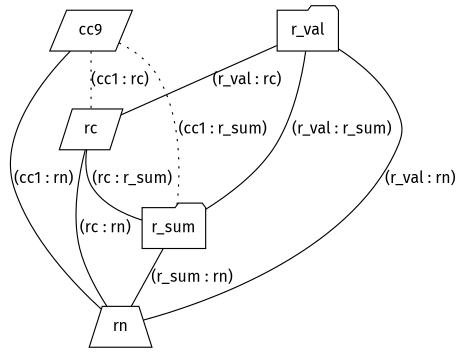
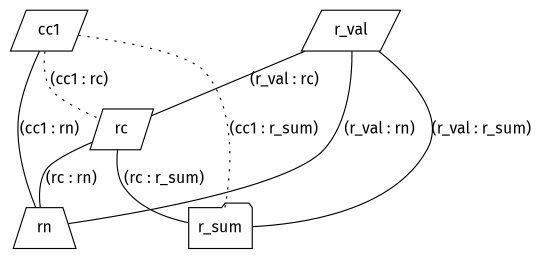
node "cc9": label "cc9" -> "cc1"
node "r_val": shape folder -> parallelogram
edge "r_sum" -- "rn": removed, label "(r_sum : rn)"
